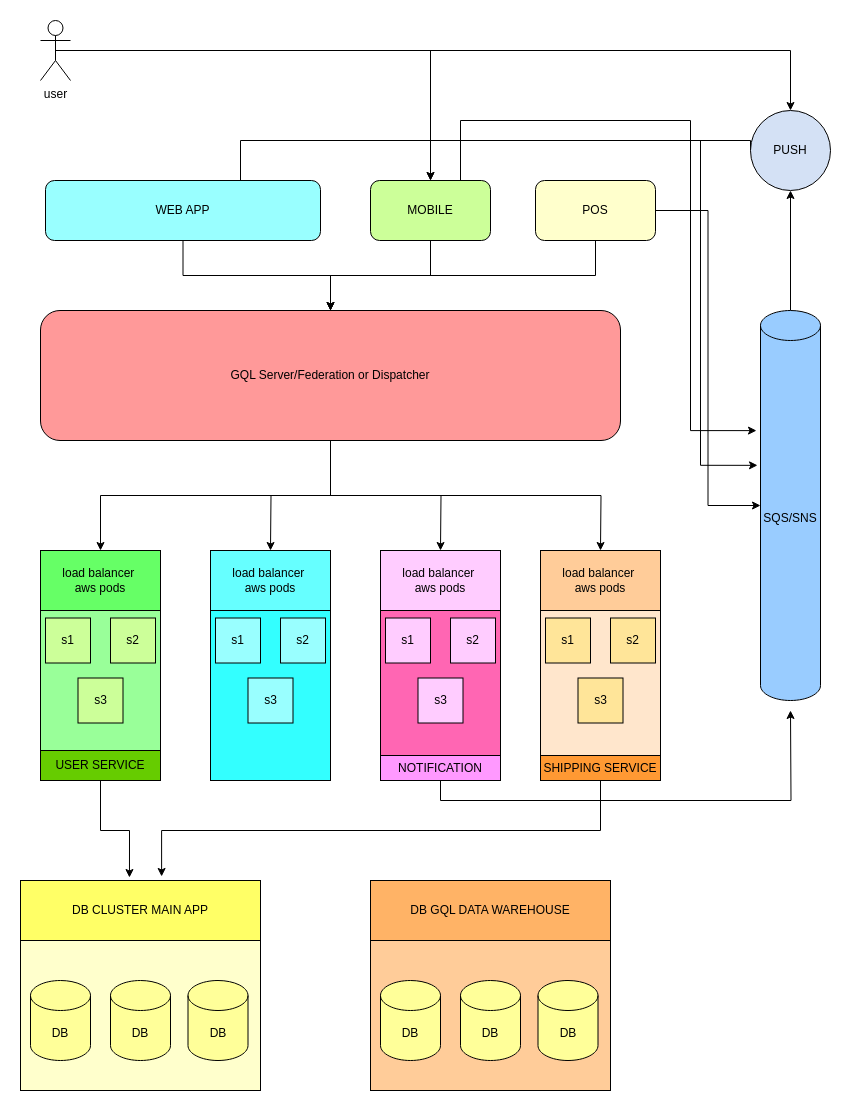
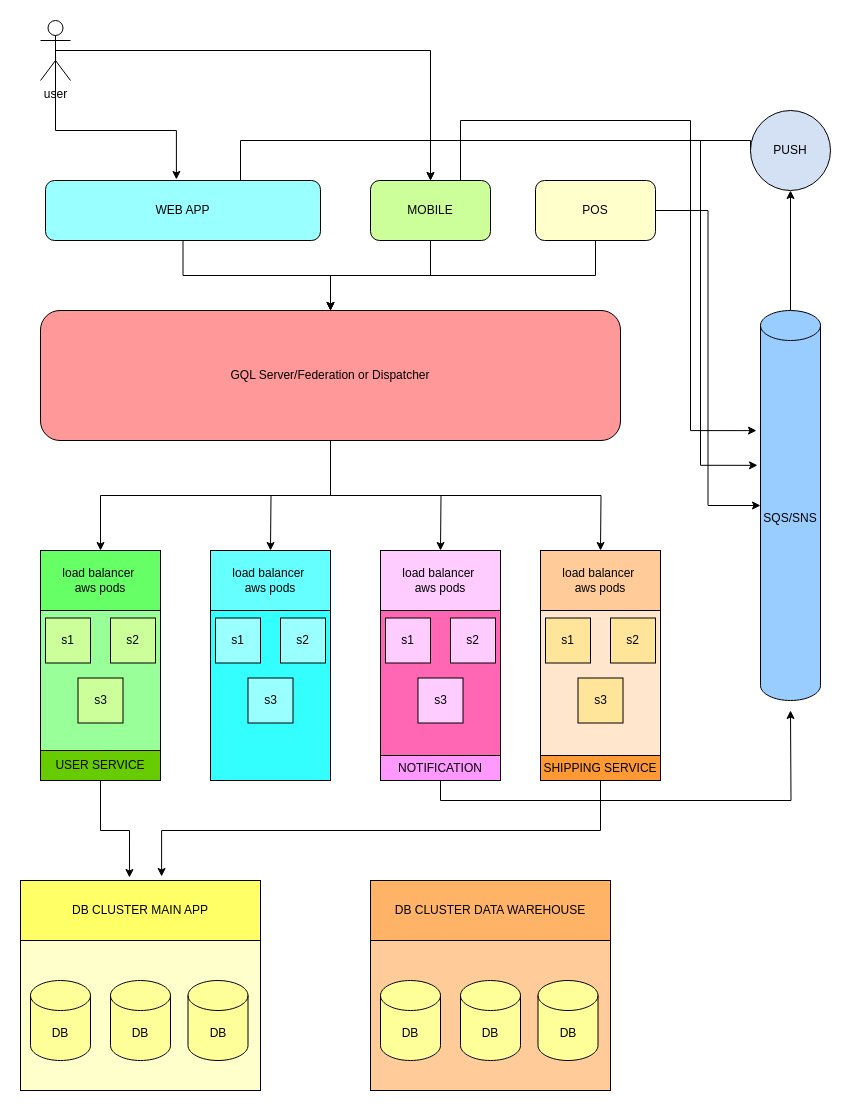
edge "user" -> "PUSH": now "user" -> "WEB APP"
node "DB GQL DATA WAREHOUSE": label "DB GQL DATA WAREHOUSE" -> "DB CLUSTER DATA WAREHOUSE"
